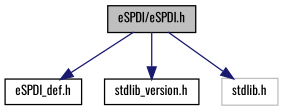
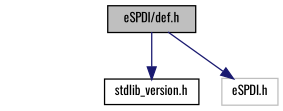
node "eSPDI/eSPDI.h": label "eSPDI/eSPDI.h" -> "eSPDI/def.h"
node "eSPDI_def.h": removed
node "stdlib.h": label "stdlib.h" -> "eSPDI.h"
